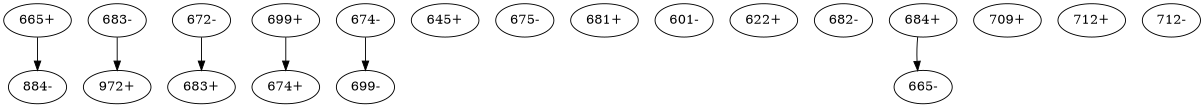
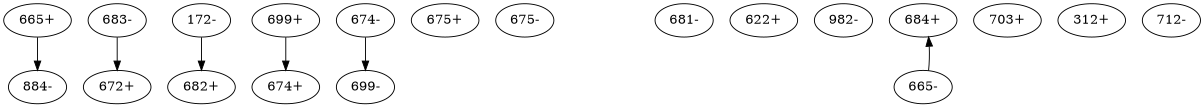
node "672-": label "672-" -> "172-"
node "645+": label "645+" -> "675+"
node "681+": removed
node "601-": label "601-" -> "681-"
node "682-": label "682-" -> "982-"
node "709+": label "709+" -> "703+"
node "712+": label "712+" -> "312+"
edge "684+" -> "665-": reversed
node "972+": label "972+" -> "672+"
node "683+": label "683+" -> "682+"
